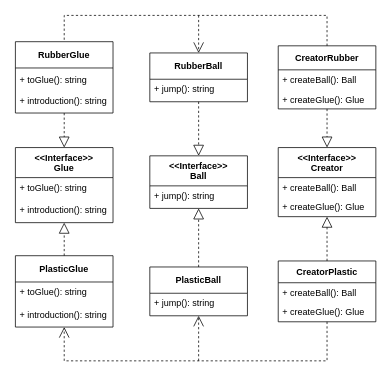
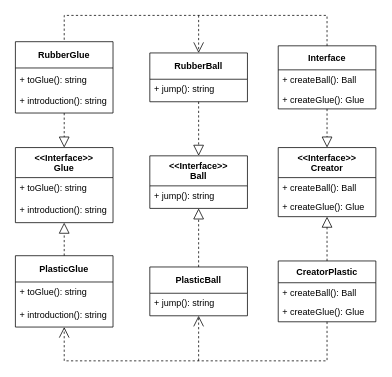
node "CreatorRubber": label "CreatorRubber" -> "Interface"
